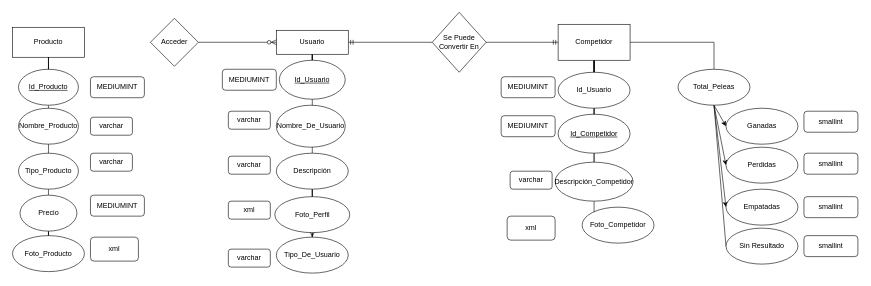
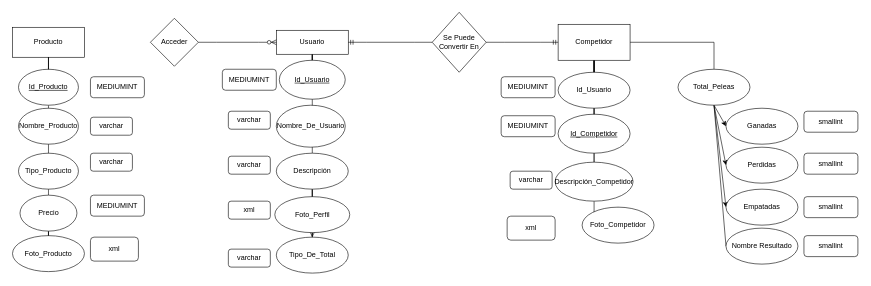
node "Sin Resultado": label "Sin Resultado" -> "Nombre Resultado"
node "Tipo_De_Usuario": label "Tipo_De_Usuario" -> "Tipo_De_Total"
